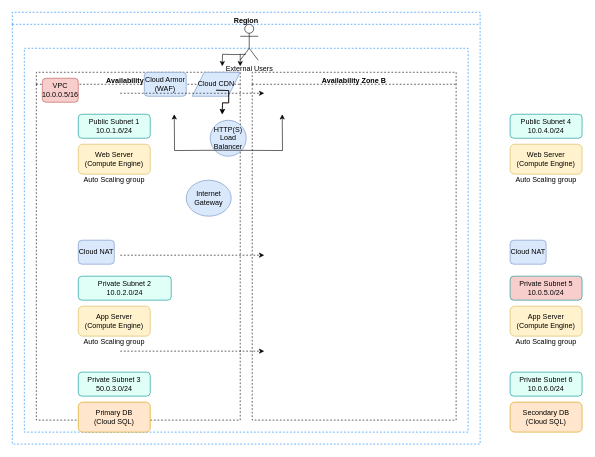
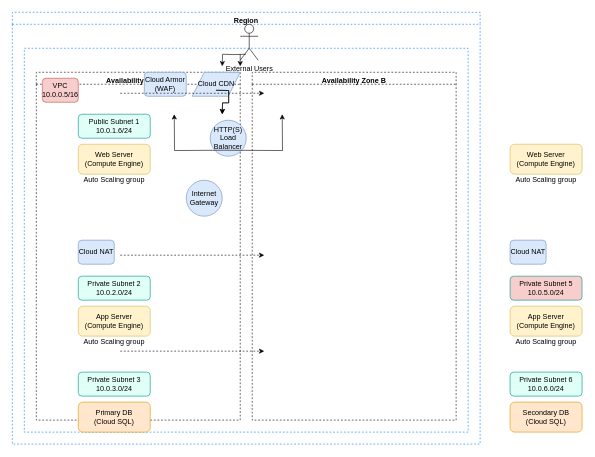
node "Public Subnet 4 10.0.4.0/24": removed
node "Internet Gateway": size 45x36 -> 36x36
node "Private Subnet 2 10.0.2.0/24": size 93x24 -> 72x24
node "Private Subnet 3 50.0.3.0/24": label "Private Subnet 3 50.0.3.0/24" -> "Private Subnet 3 10.0.3.0/24"
